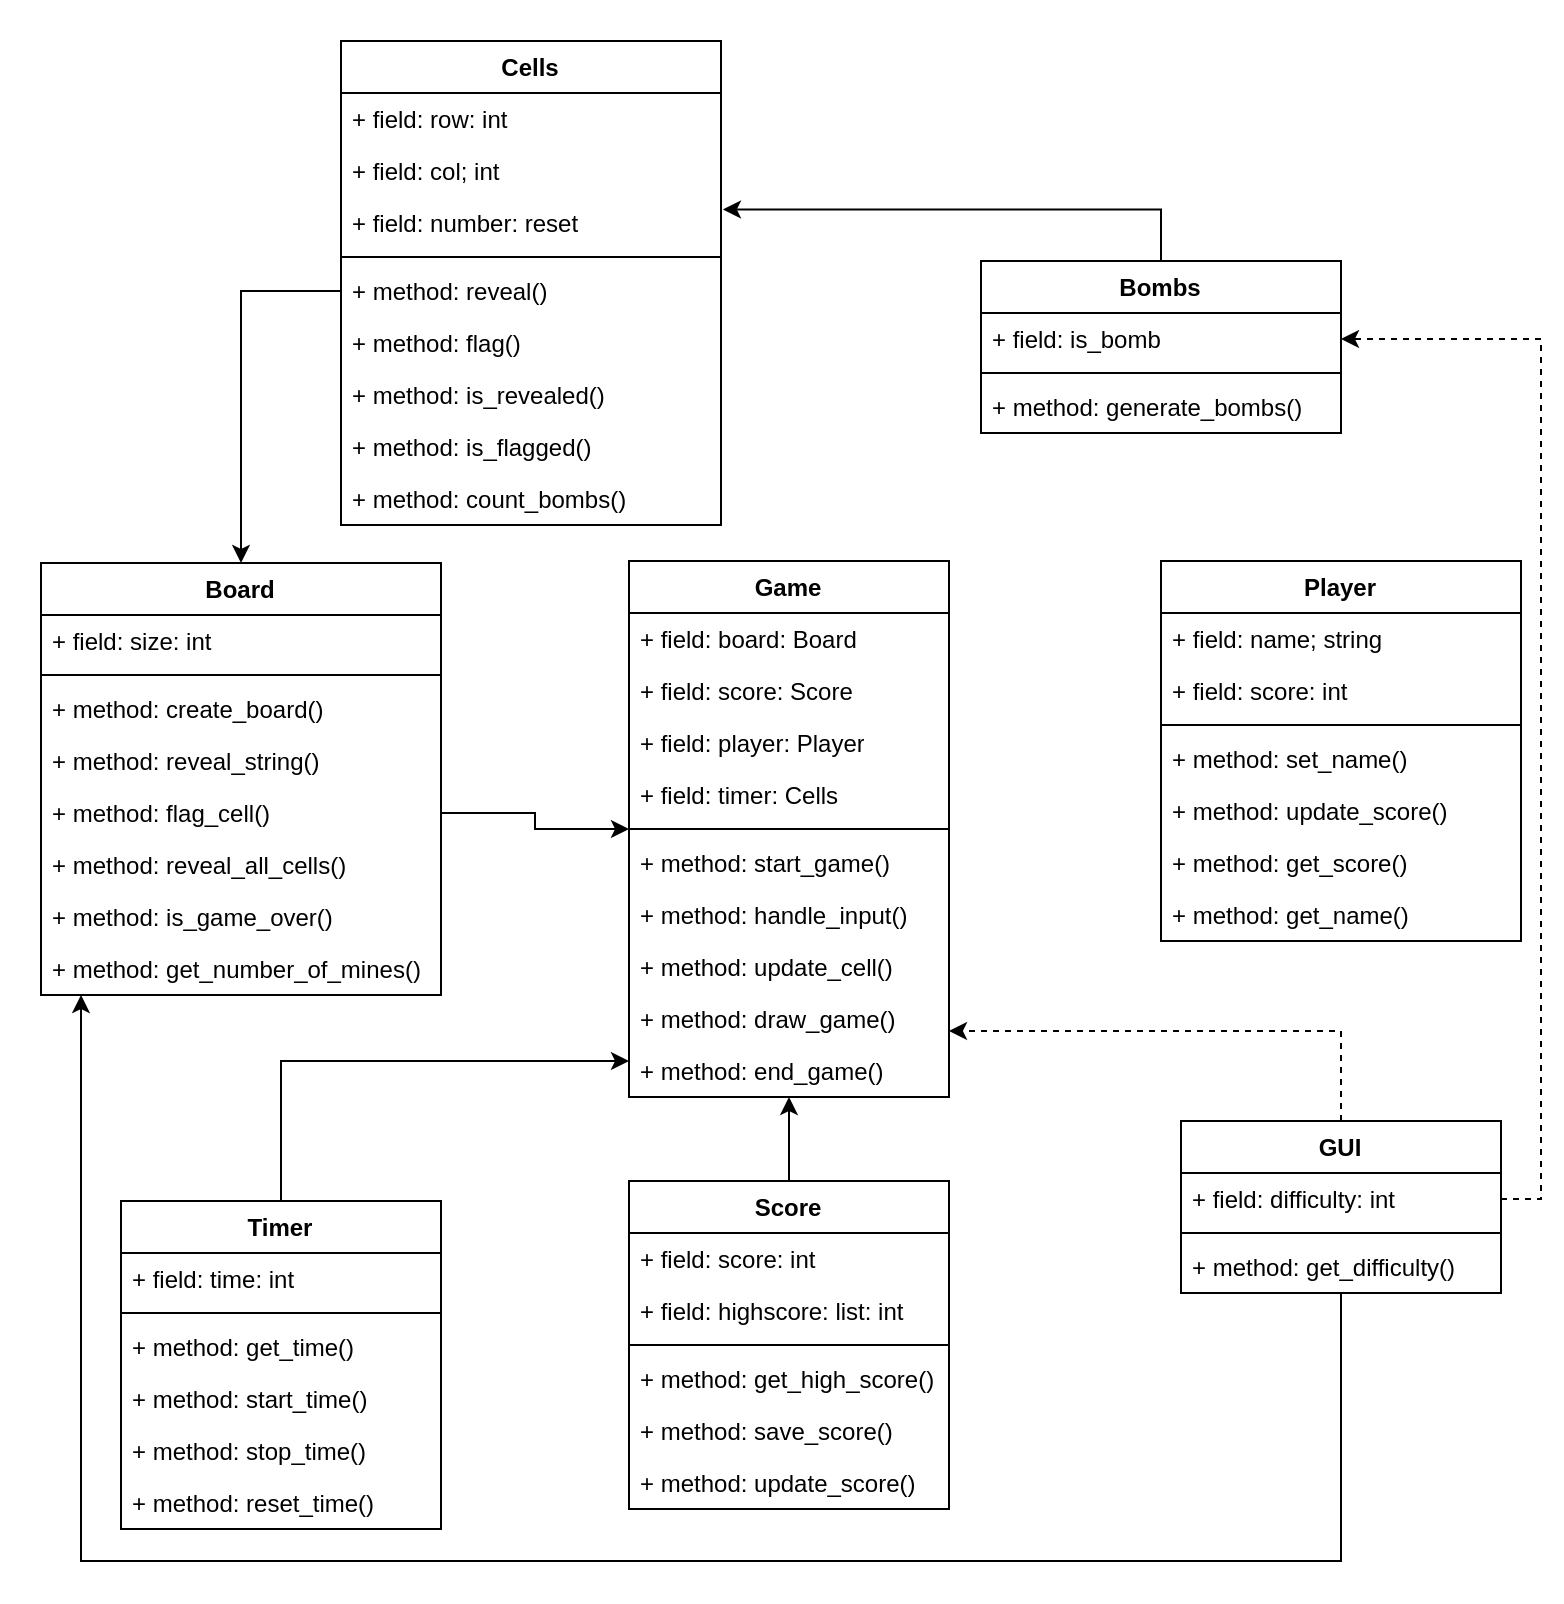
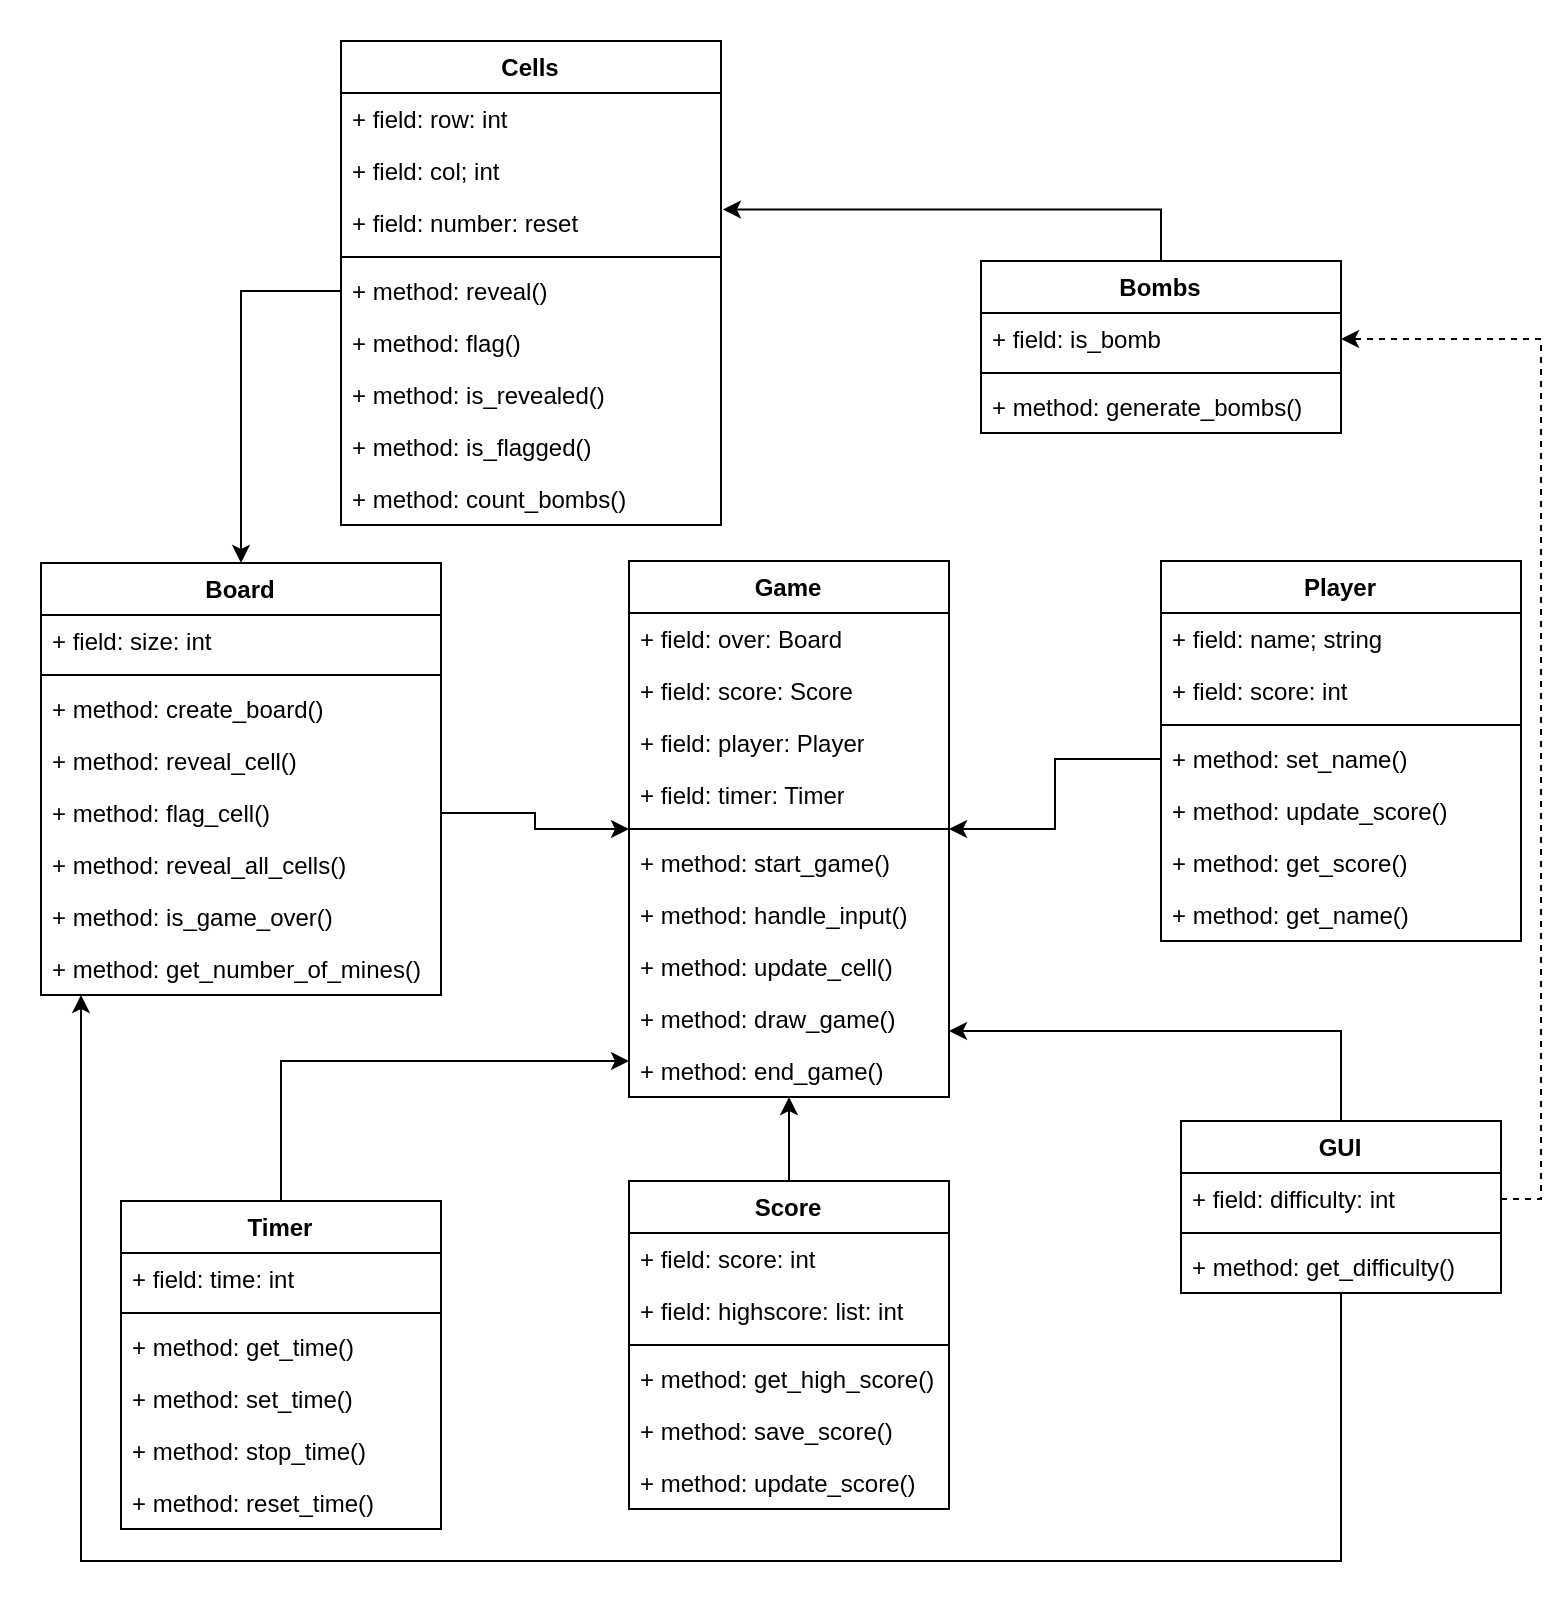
node "+ field: board: Board": label "+ field: board: Board" -> "+ field: over: Board"
node "+ method: reveal_string()": label "+ method: reveal_string()" -> "+ method: reveal_cell()"
edge "+ method: set_name()" -> "Game": added
node "+ field: timer: Cells": label "+ field: timer: Cells" -> "+ field: timer: Timer"
edge "GUI" -> "Game": style dashed -> solid
node "+ method: start_time()": label "+ method: start_time()" -> "+ method: set_time()"
